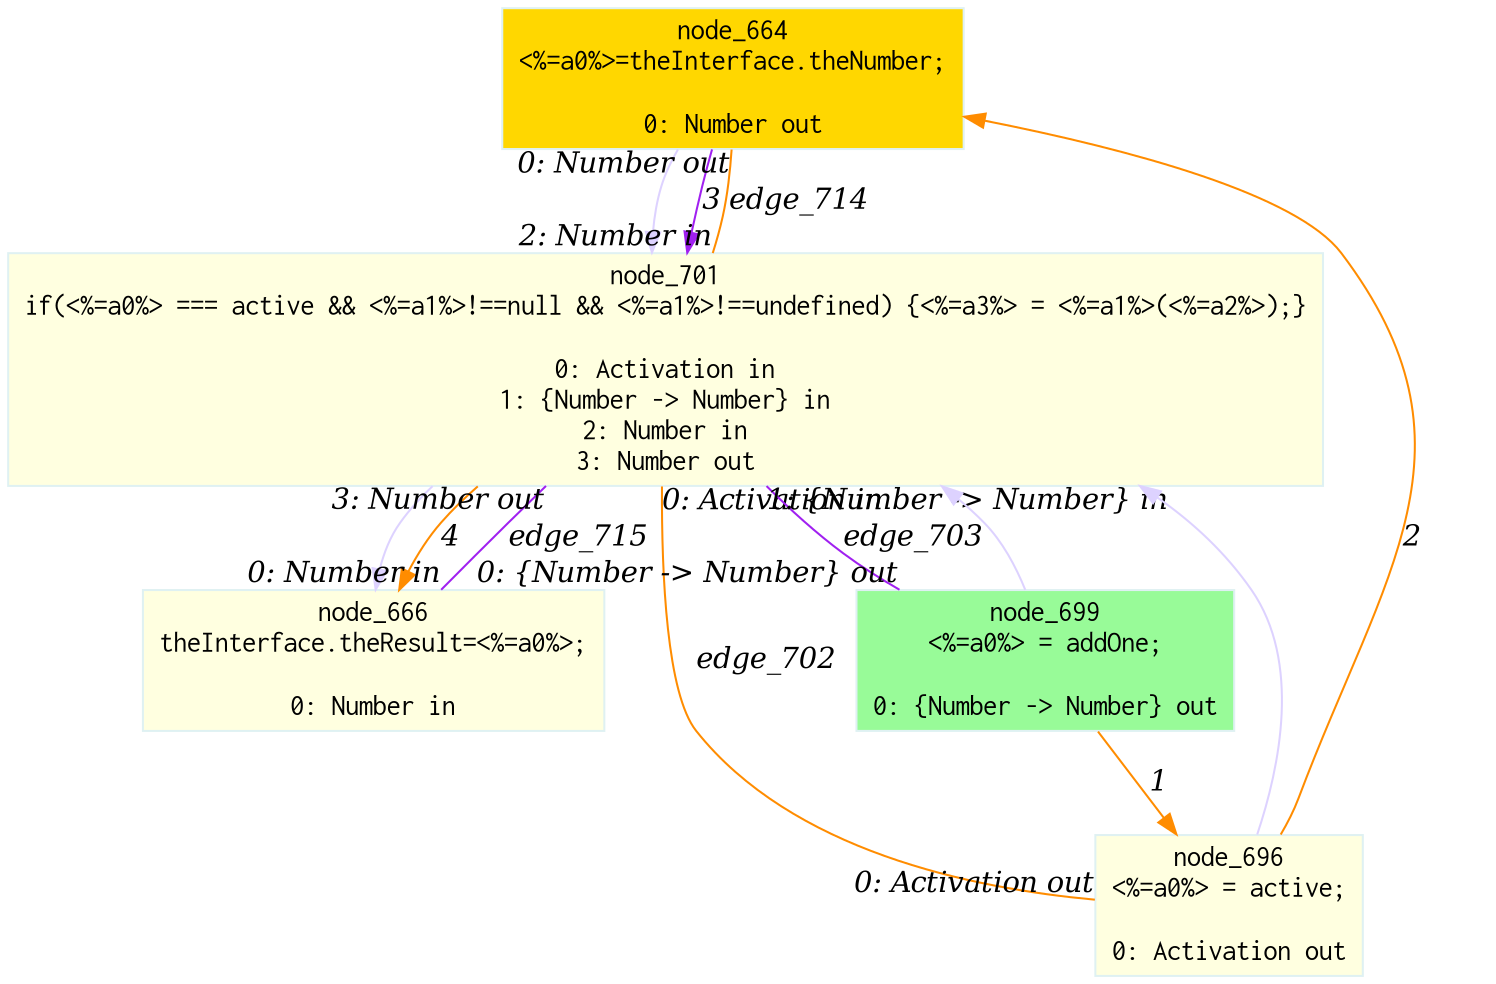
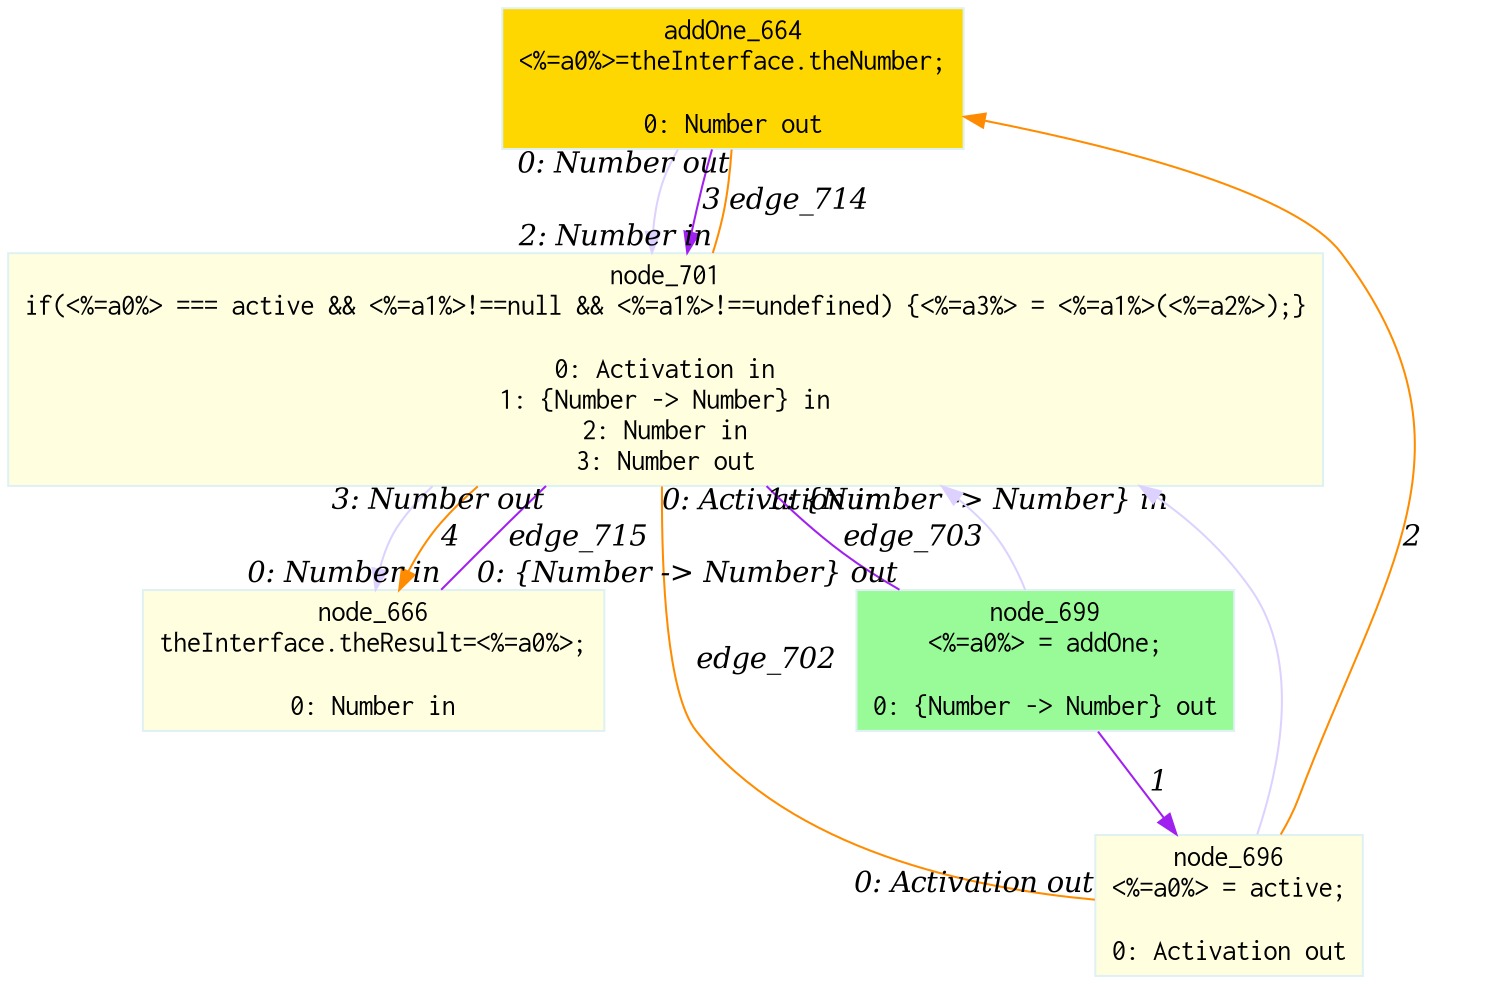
node "node_664 <%=a0%>=theInterface.theNumber; 0: Number out": label "node_664 <%=a0%>=theInterface.theNumber; 0: Number out" -> "addOne_664 <%=a0%>=theInterface.theNumber; 0: Number out"
edge "node_699 <%=a0%> = addOne; 0: {Number -> Number} out" -> "node_696 <%=a0%> = active; 0: Activation out": color darkorange -> purple
